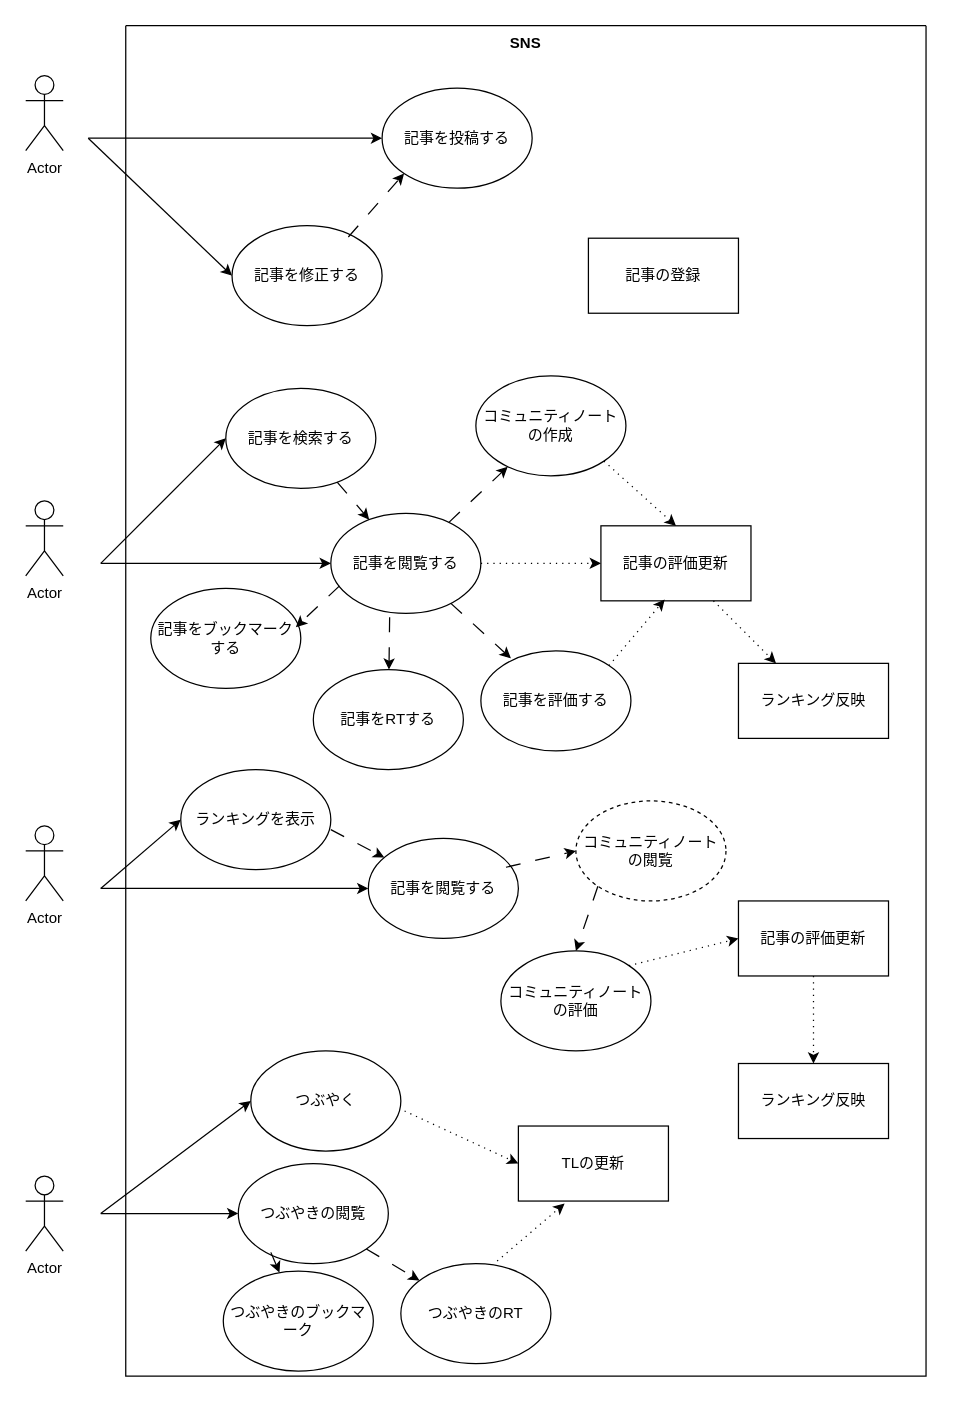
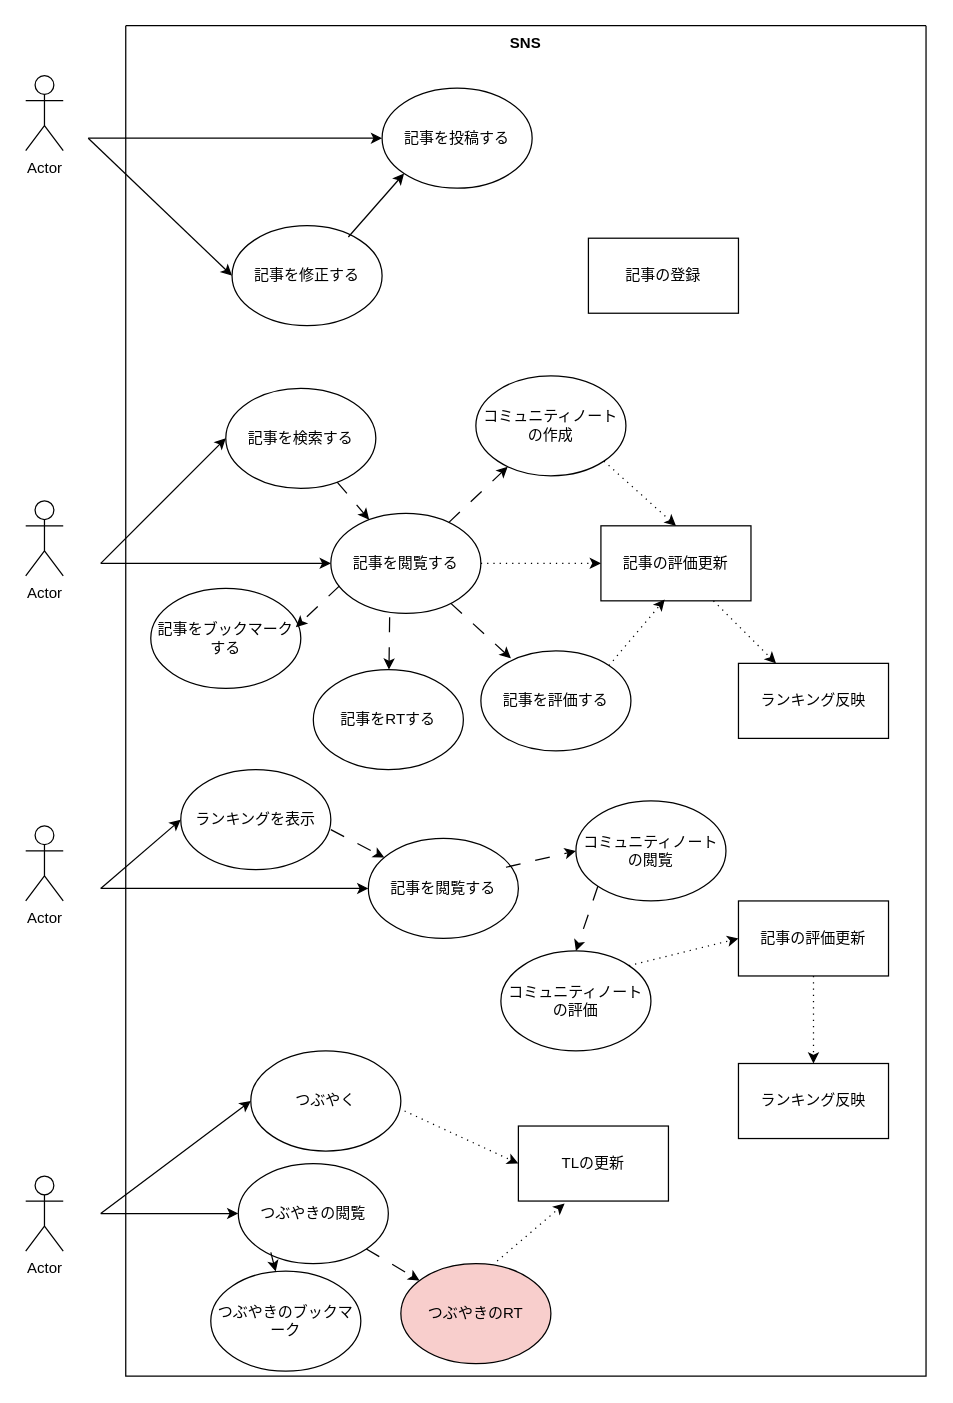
edge "記事を修正する" -> "記事を投稿する": style dashed -> solid
node "コミュニティノートの閲覧": style dashed -> solid
node "つぶやきのRT": fillcolor #ffffff -> #f8cecc
node "つぶやきのブックマーク": moved (298, 1321) -> (286, 1321)
